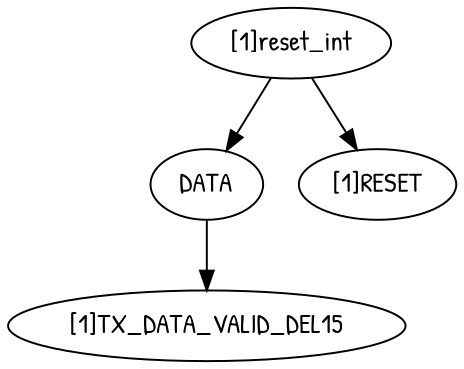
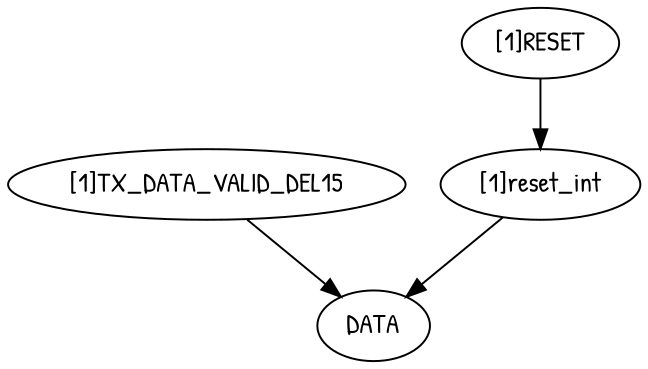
edge "[1]reset_int" -> "[1]RESET": reversed
edge "DATA" -> "[1]TX_DATA_VALID_DEL15": reversed
